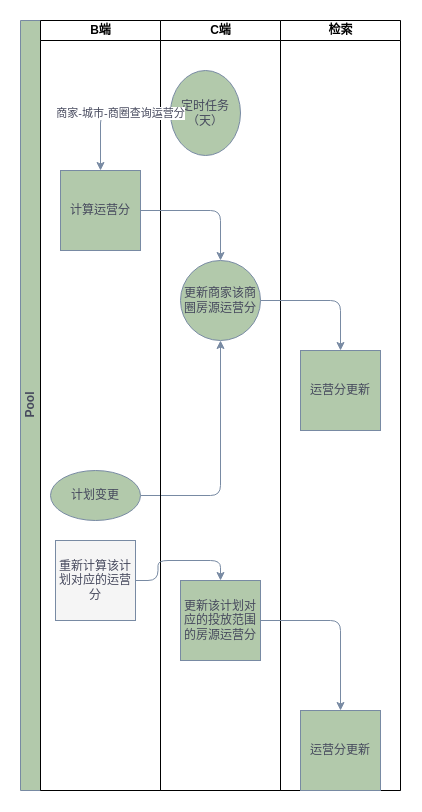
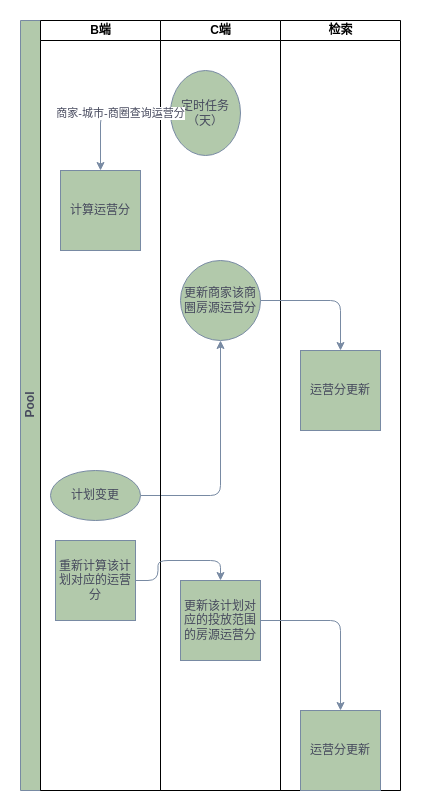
edge "计算运营分" -> "更新商家该商圈房源运营分": removed
node "重新计算该计划对应的运营分": fillcolor #f5f5f5 -> #b2c9ab
